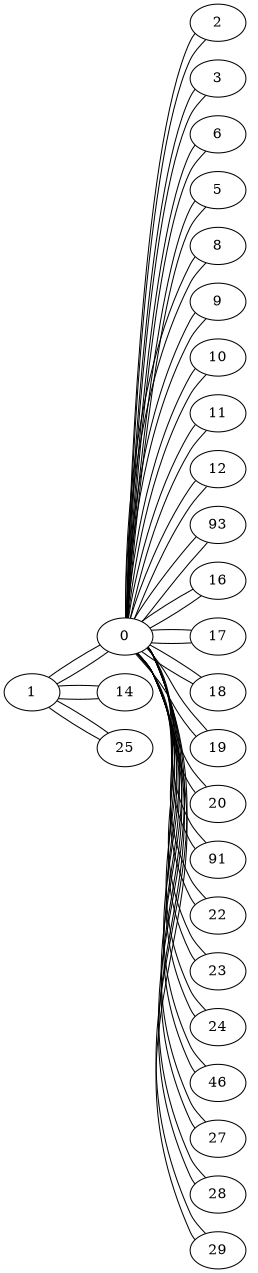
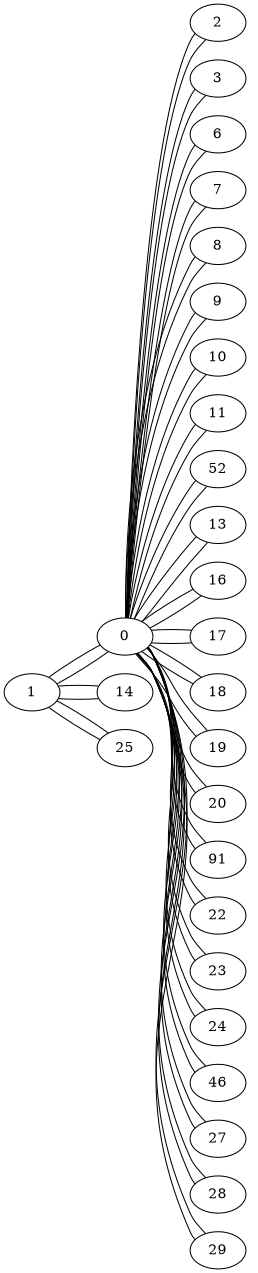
node "5": label "5" -> "7"
node "12": label "12" -> "52"
node "93": label "93" -> "13"
